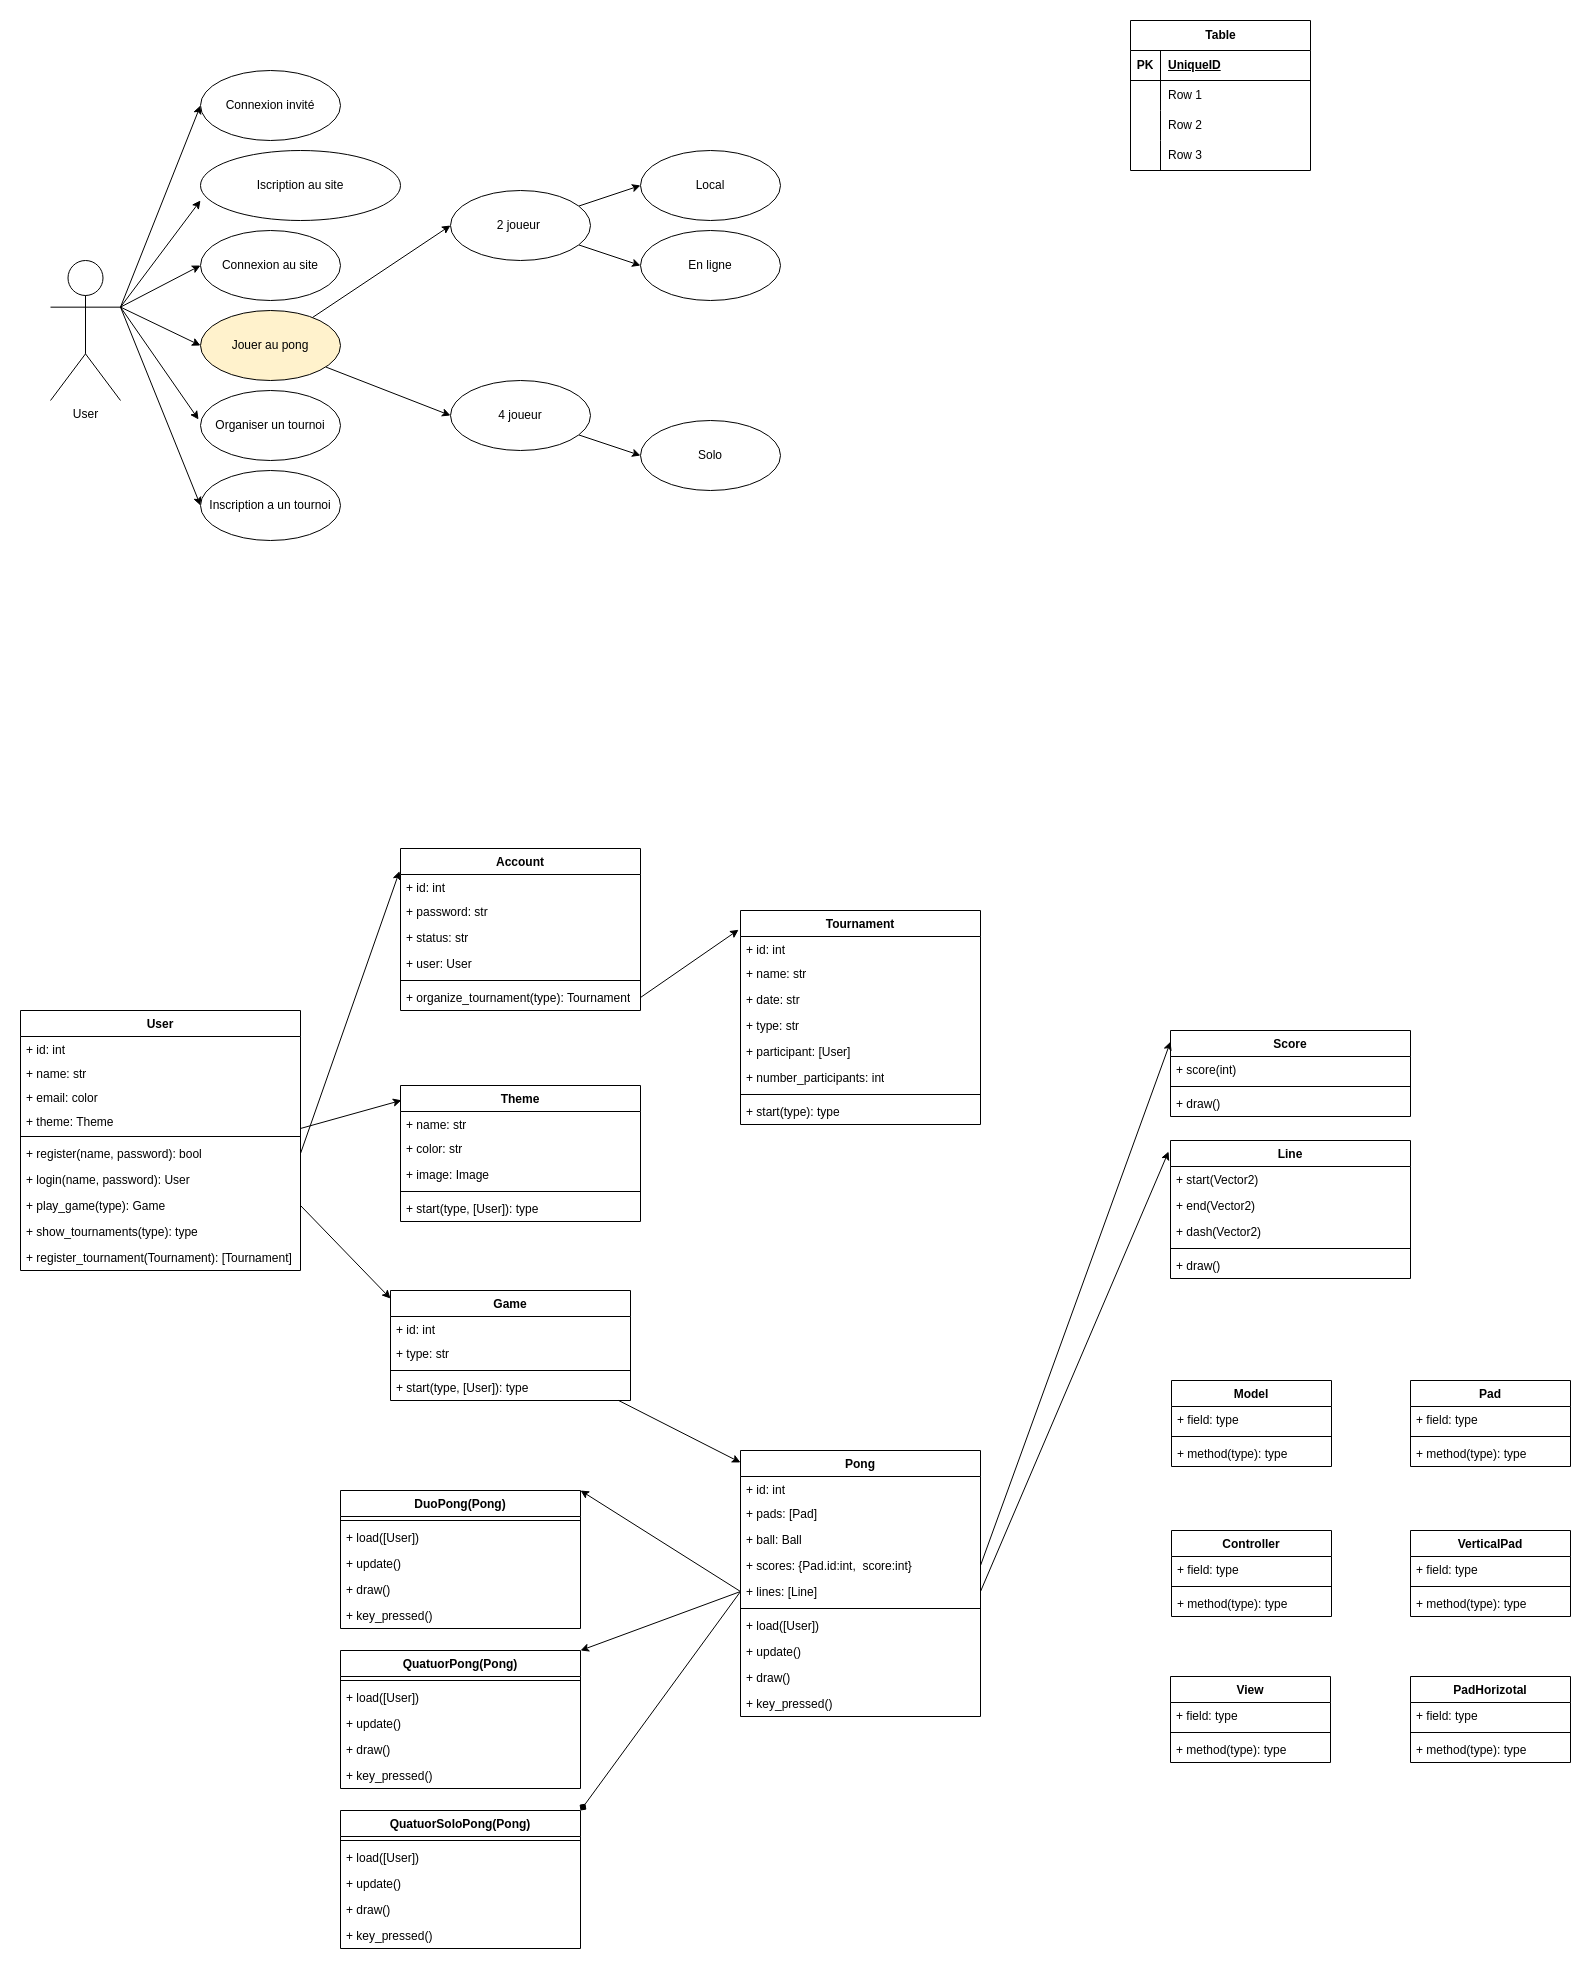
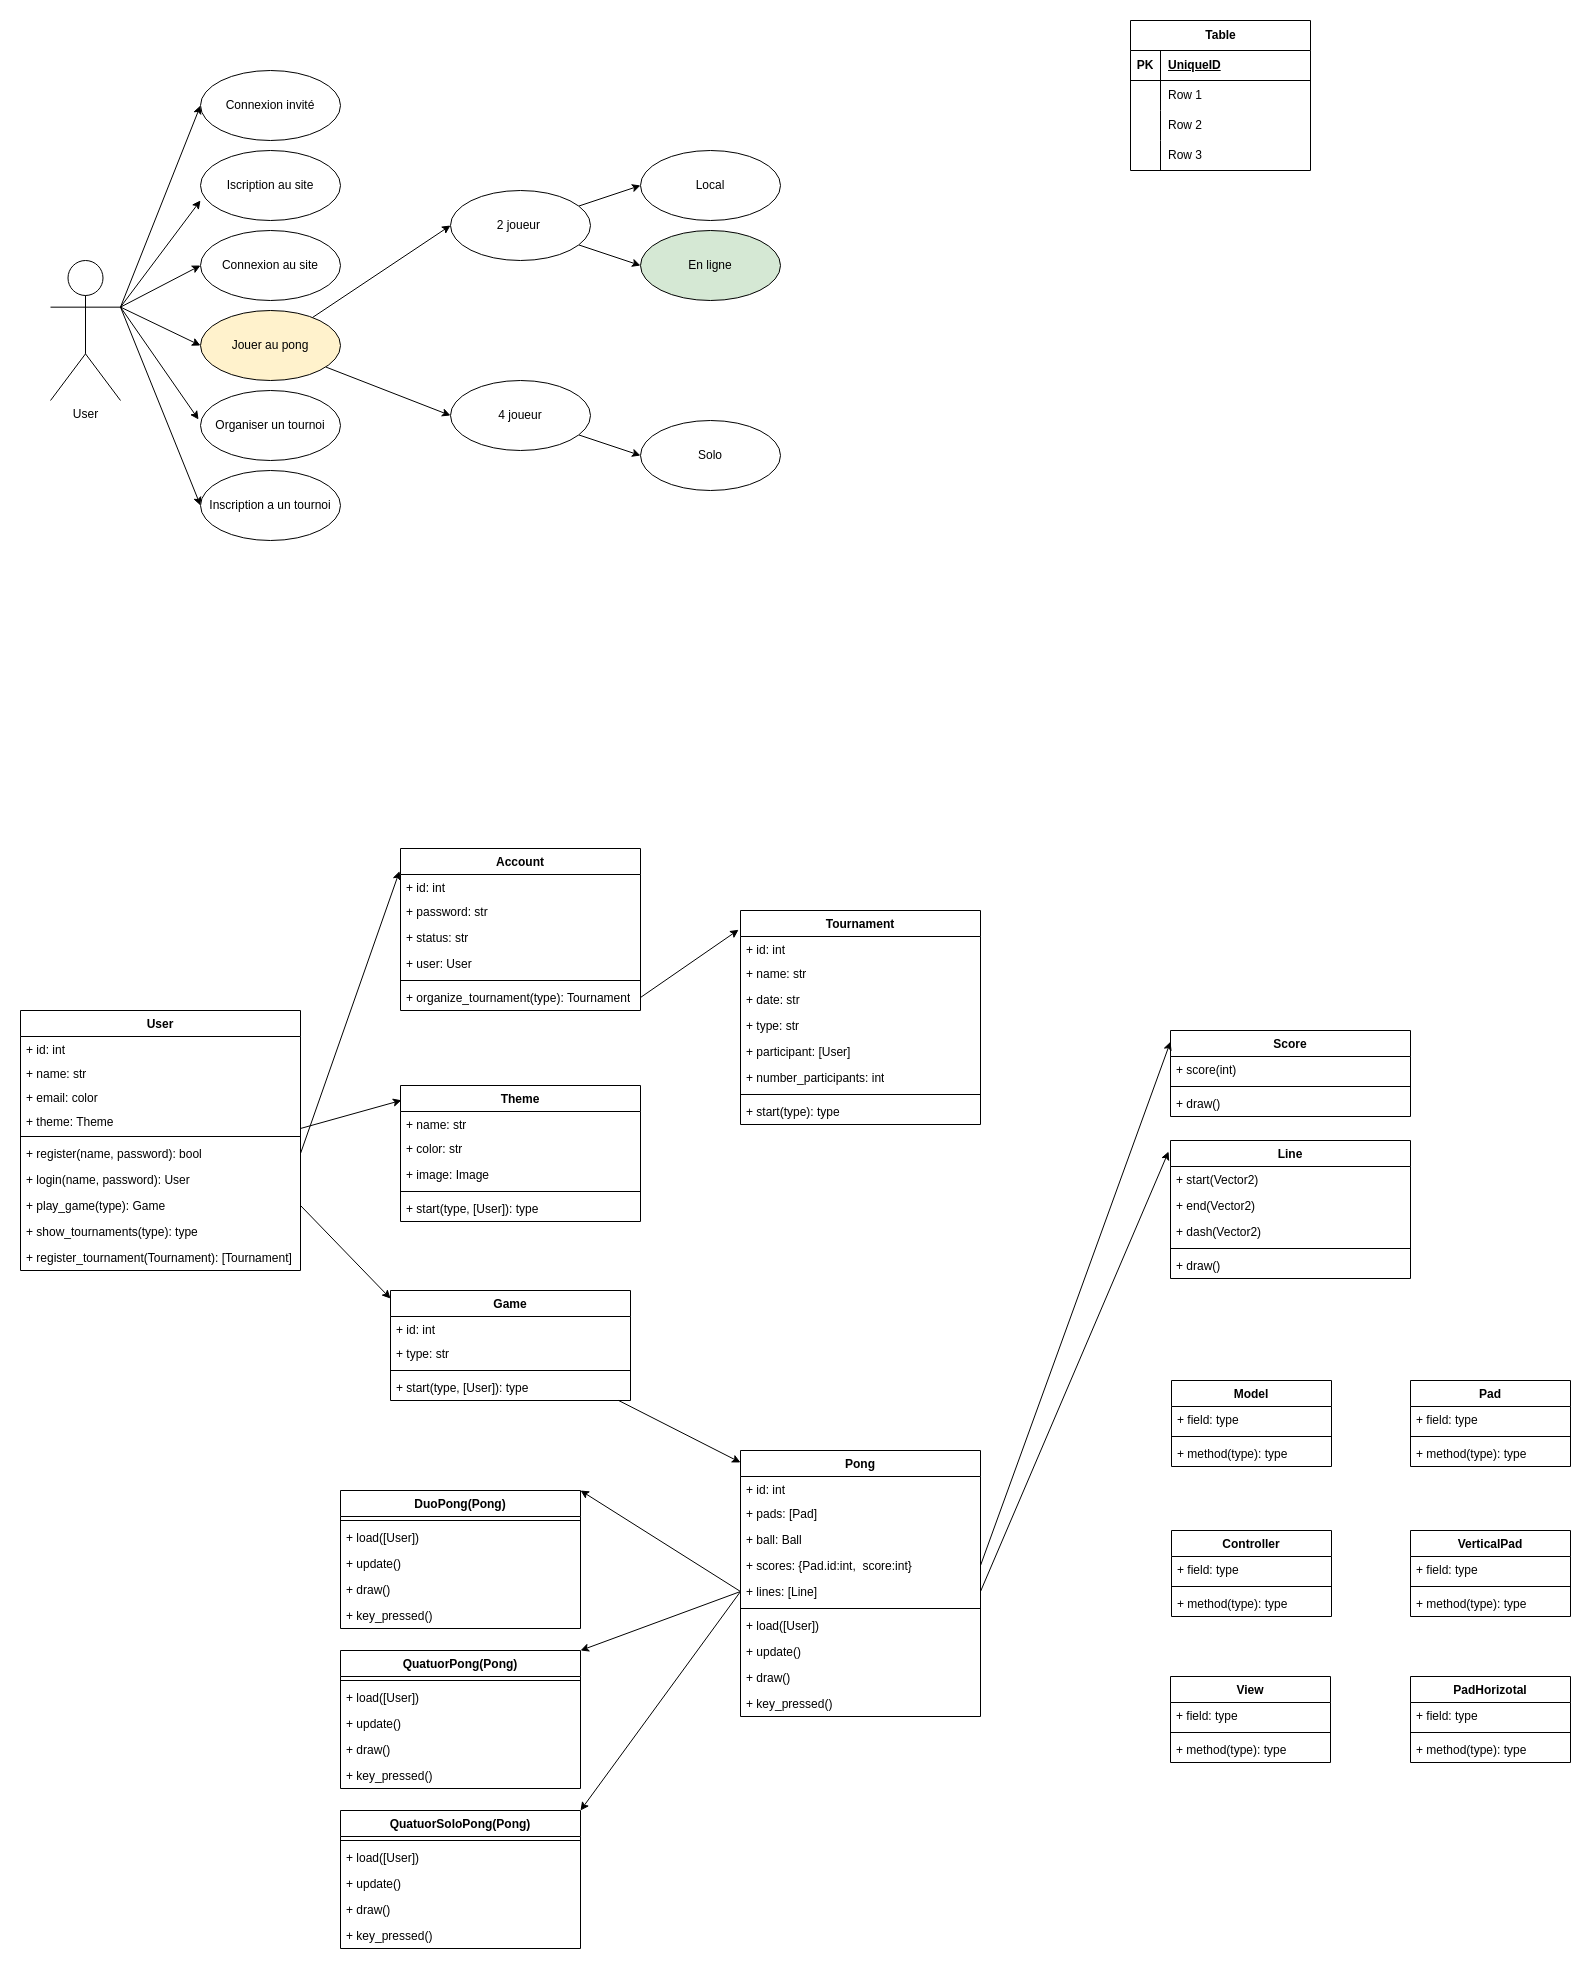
node "Iscription au site": size 200x70 -> 140x70
node "En ligne": fillcolor #ffffff -> #d5e8d4
edge "+ lines: [Line]" -> "QuatuorSoloPong(Pong)": arrowhead diamond -> classic
